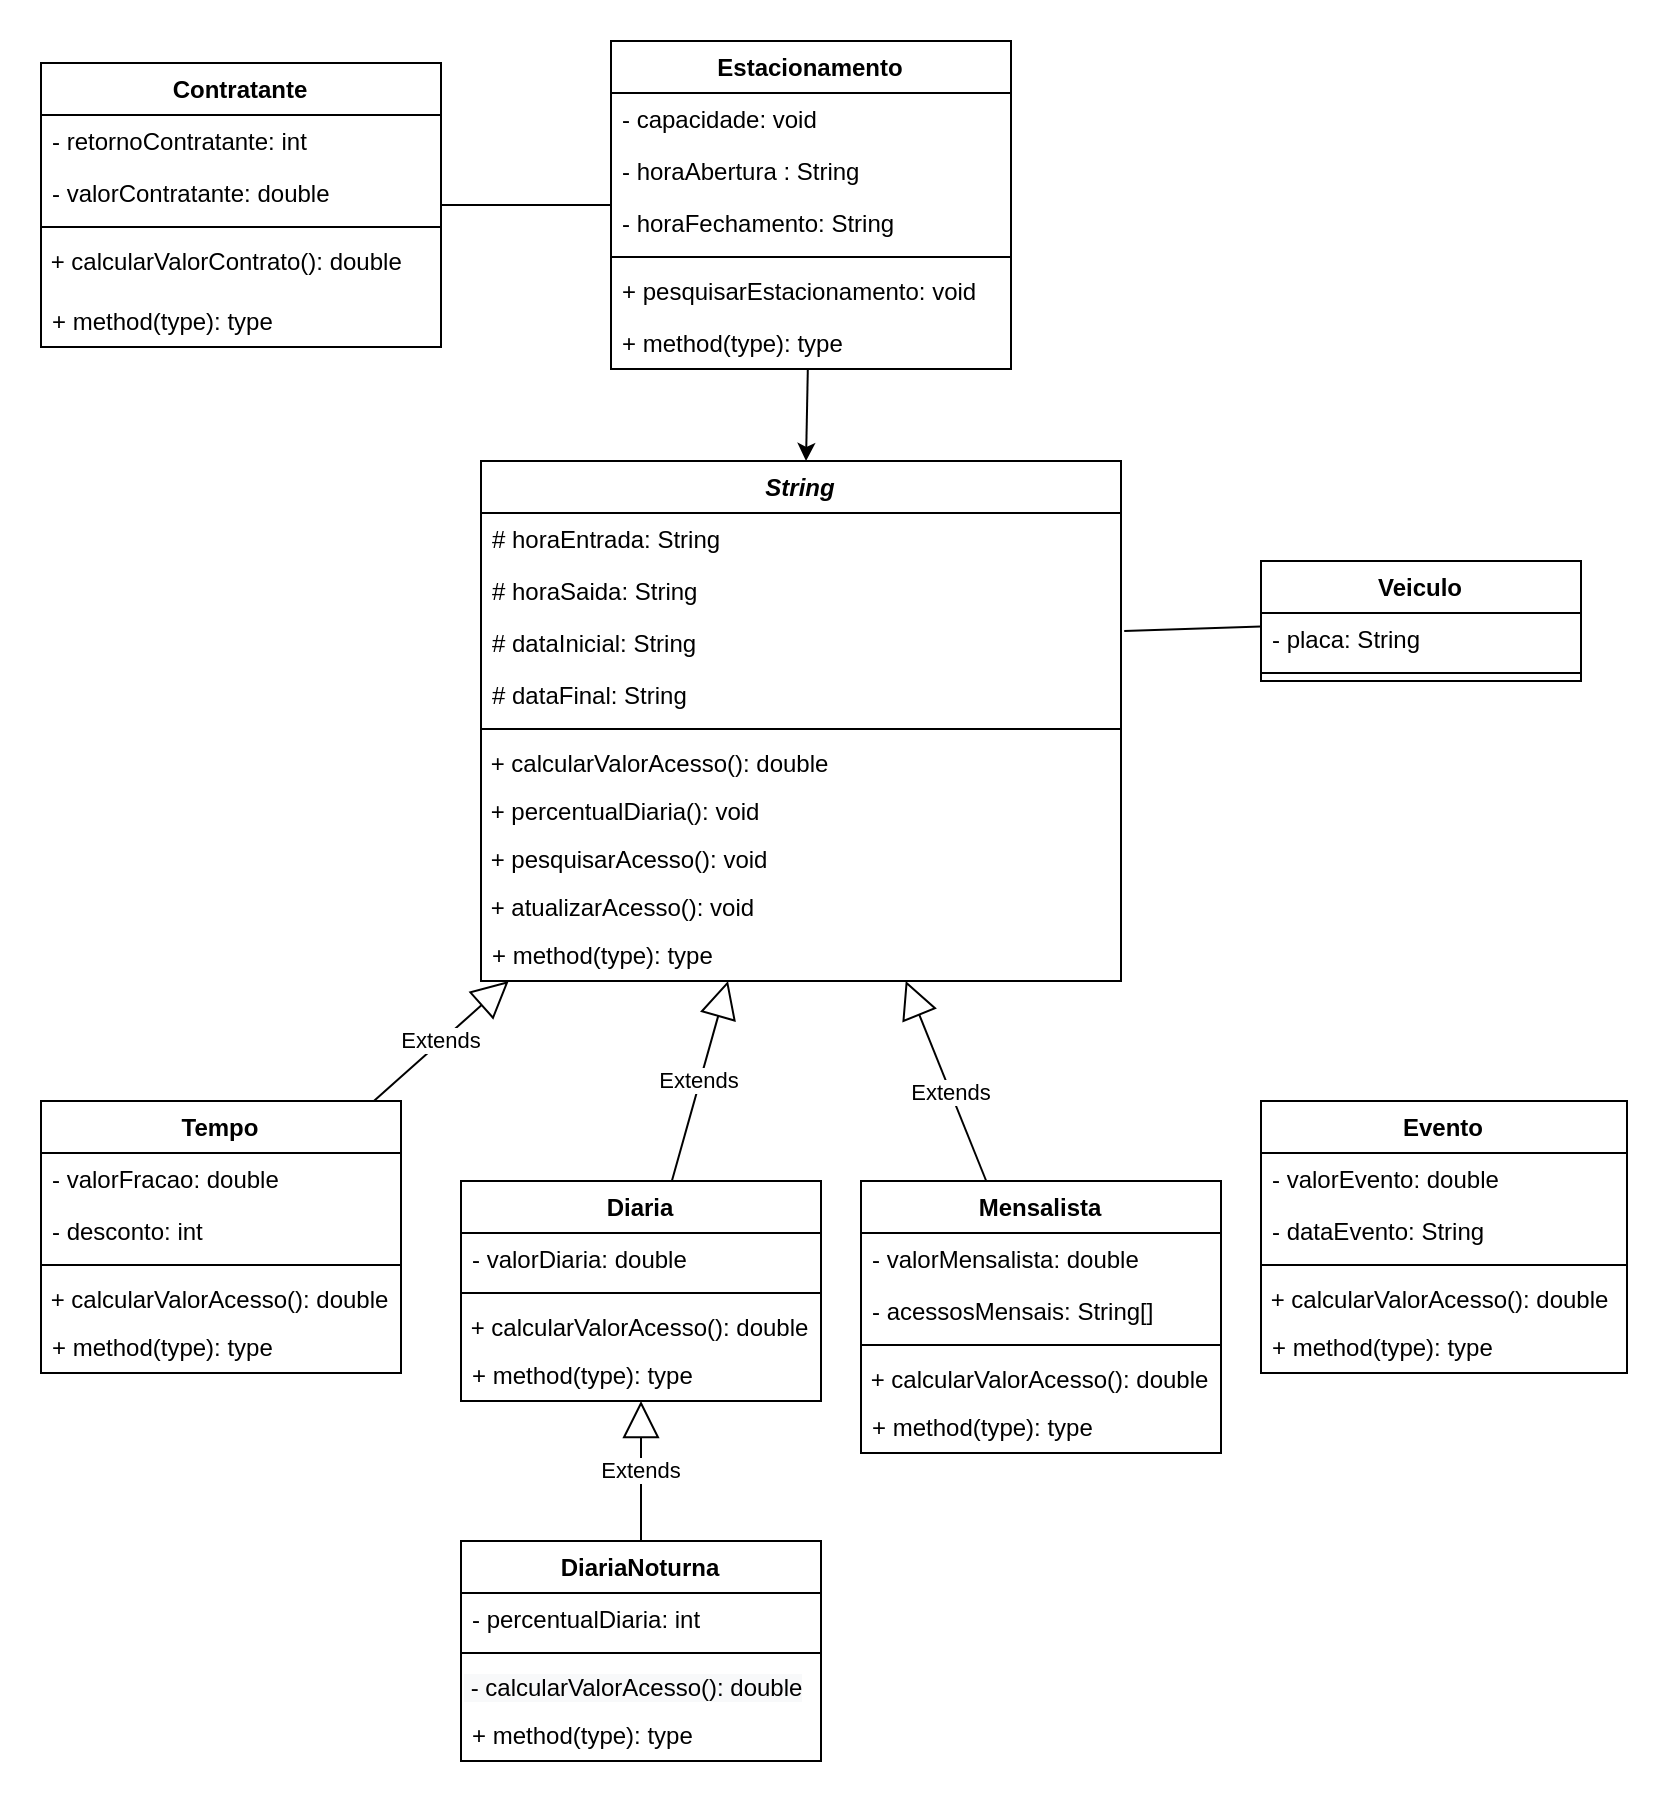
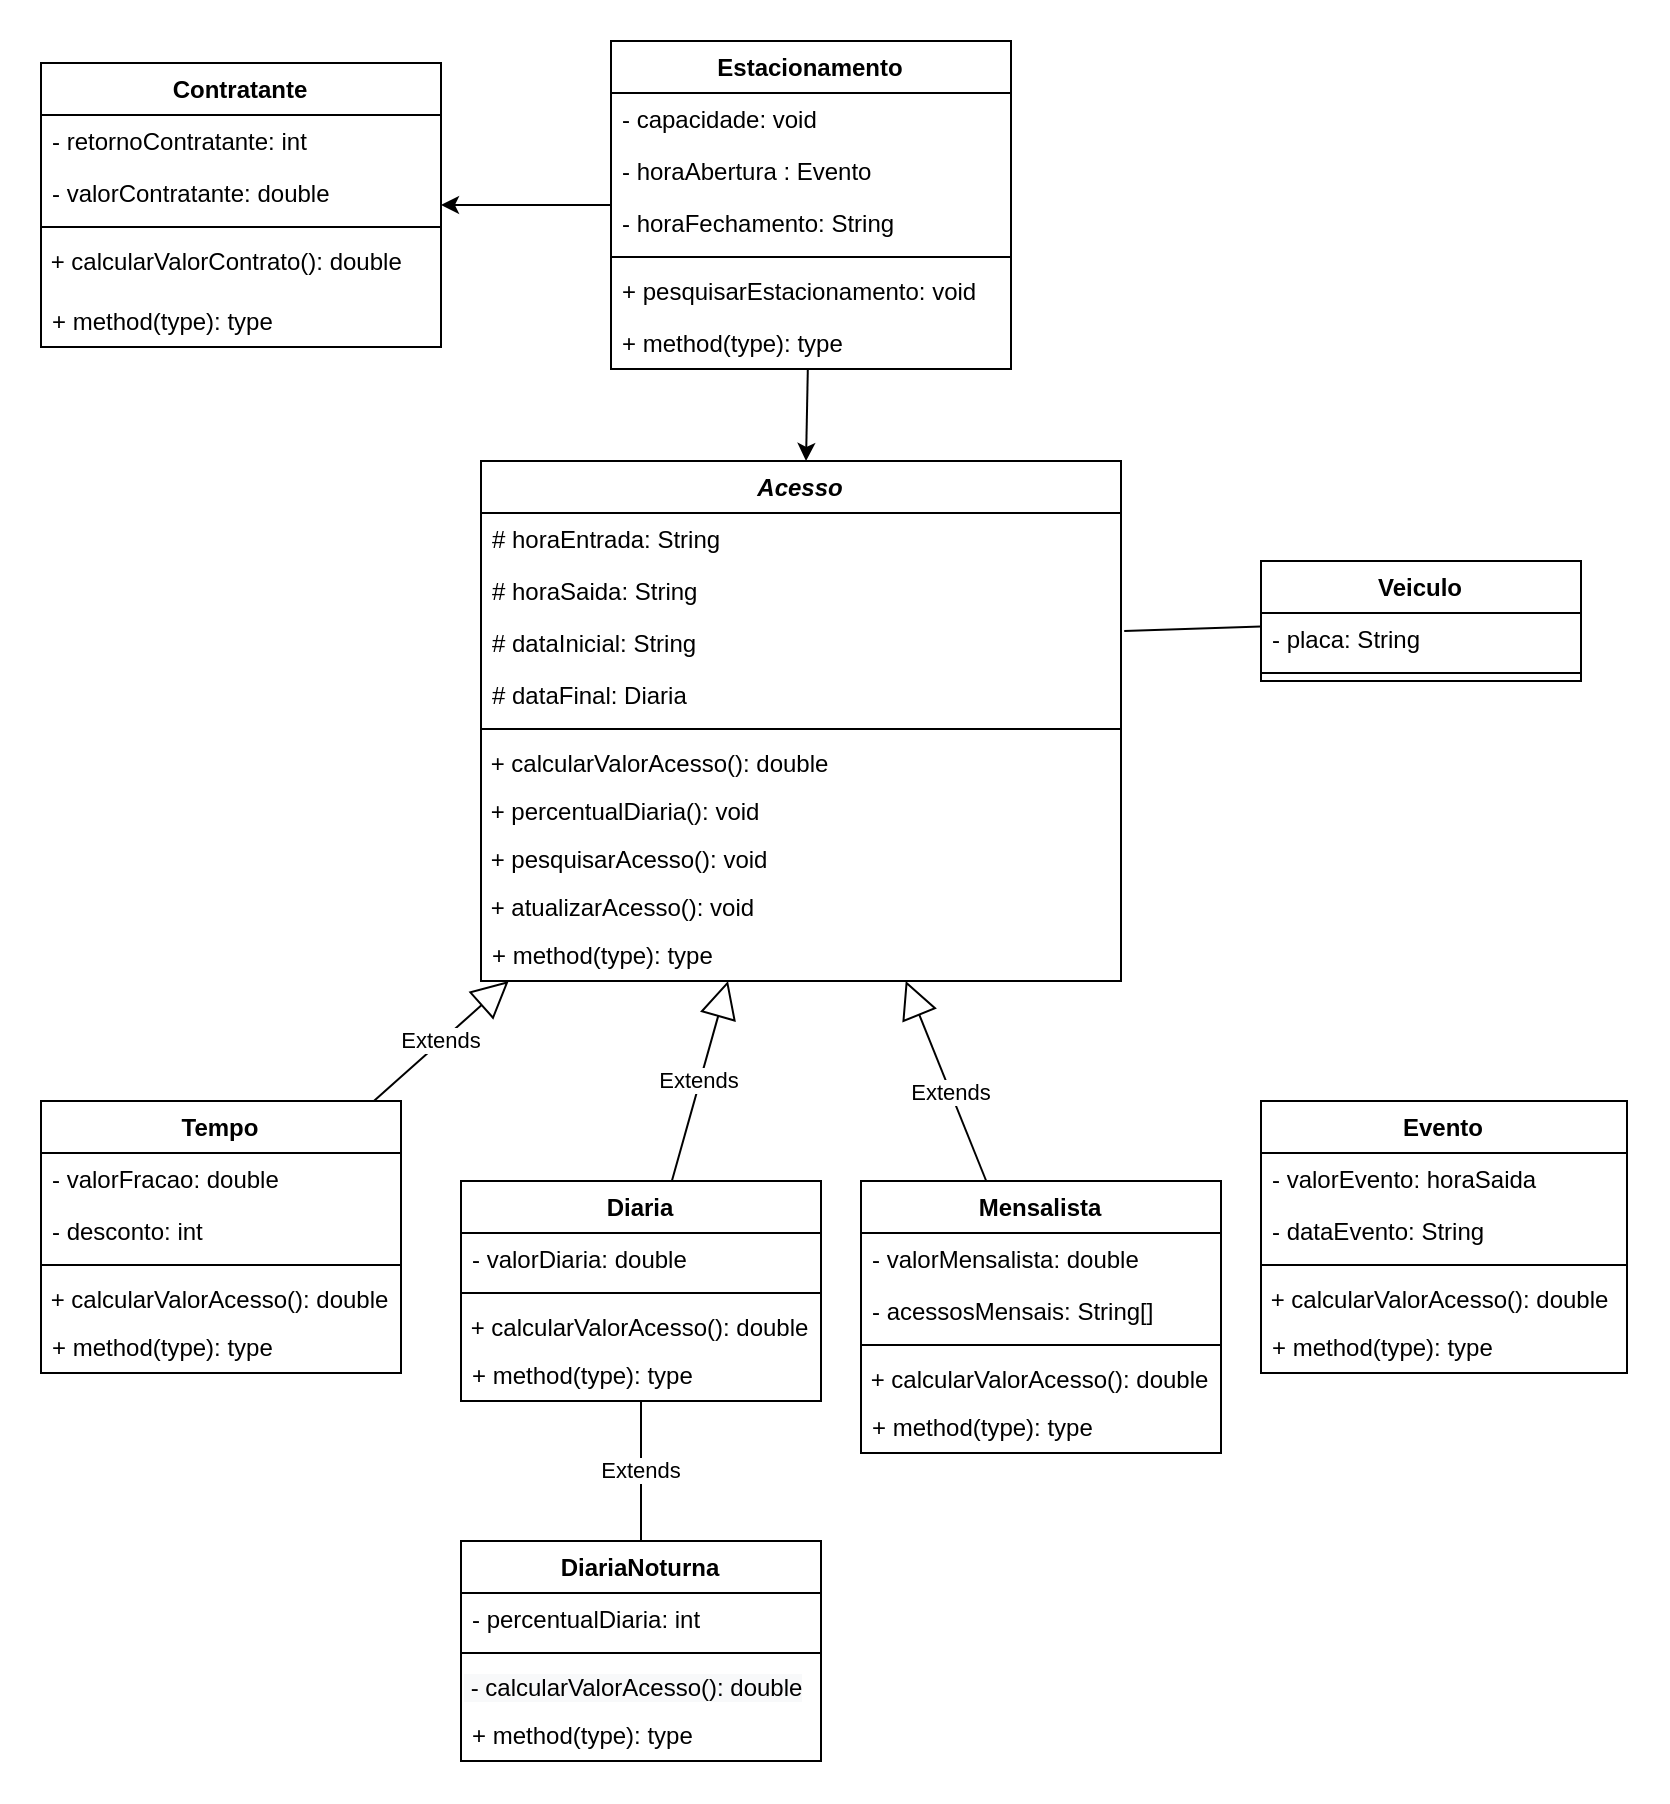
node "- horaAbertura : String": label "- horaAbertura : String" -> "- horaAbertura : Evento"
edge "Contratante" -- "Estacionamento": arrowhead none -> classic
node "String": label "String" -> "Acesso"
node "# dataFinal: String": label "# dataFinal: String" -> "# dataFinal: Diaria"
node "- valorEvento: double": label "- valorEvento: double" -> "- valorEvento: horaSaida"
edge "DiariaNoturna" -> "Diaria": arrowhead block -> none
